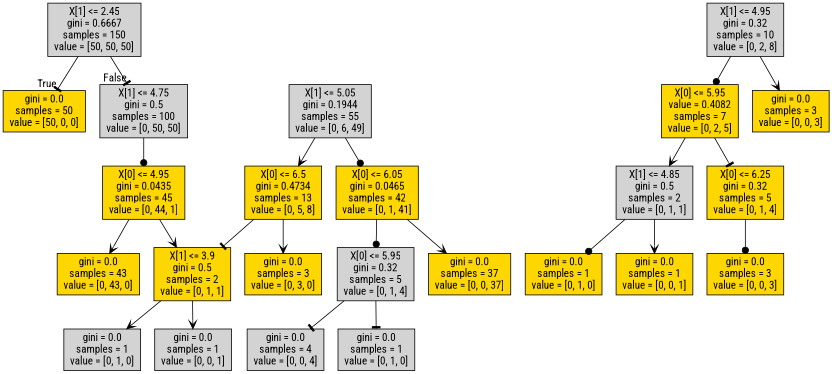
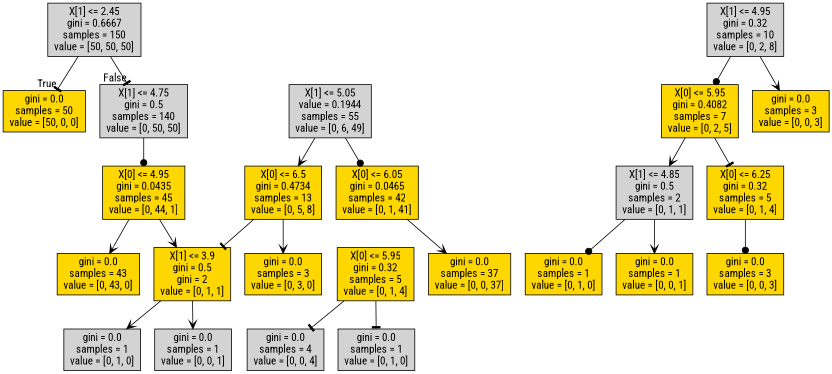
node "X[1] <= 4.75 gini = 0.5 samples = 100 value = [0, 50, 50]": label "X[1] <= 4.75 gini = 0.5 samples = 100 value = [0, 50, 50]" -> "X[1] <= 4.75 gini = 0.5 samples = 140 value = [0, 50, 50]"
node "X[1] <= 5.05 gini = 0.1944 samples = 55 value = [0, 6, 49]": label "X[1] <= 5.05 gini = 0.1944 samples = 55 value = [0, 6, 49]" -> "X[1] <= 5.05 value = 0.1944 samples = 55 value = [0, 6, 49]"
node "X[0] <= 5.95 value = 0.4082 samples = 7 value = [0, 2, 5]": label "X[0] <= 5.95 value = 0.4082 samples = 7 value = [0, 2, 5]" -> "X[0] <= 5.95 gini = 0.4082 samples = 7 value = [0, 2, 5]"
edge "X[0] <= 6.05 gini = 0.0465 samples = 42 value = [0, 1, 41]" -> "X[0] <= 5.95 gini = 0.32 samples = 5 value = [0, 1, 4]": removed
node "X[1] <= 3.9 gini = 0.5 samples = 2 value = [0, 1, 1]": label "X[1] <= 3.9 gini = 0.5 samples = 2 value = [0, 1, 1]" -> "X[1] <= 3.9 gini = 0.5 gini = 2 value = [0, 1, 1]"
node "X[0] <= 5.95 gini = 0.32 samples = 5 value = [0, 1, 4]": fillcolor lightgrey -> gold
